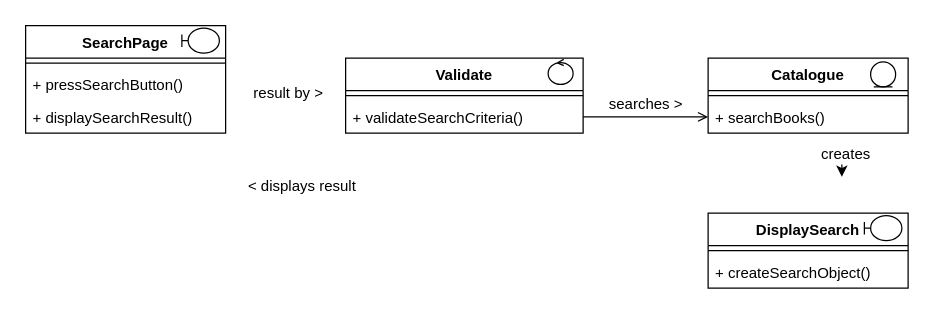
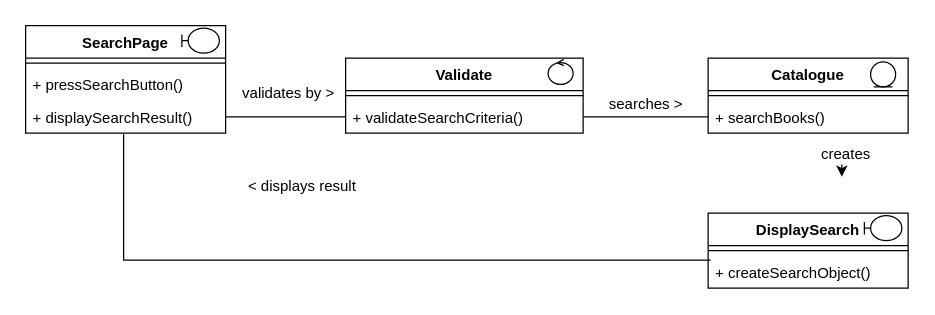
node "result by >": label "result by >" -> "validates by >"
edge "+ displaySearchResult()" -- "+ validateSearchCriteria()": added
edge "+ validateSearchCriteria()" -> "+ searchBooks()": arrowhead open -> none
edge "+ displaySearchResult()" -- "+ createSearchObject()": added
